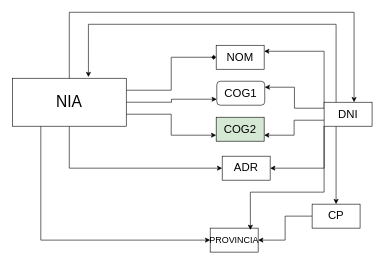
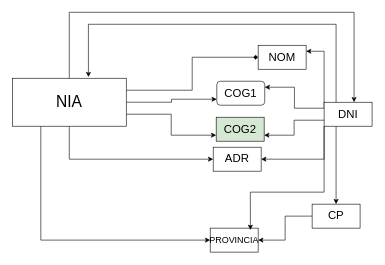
node "NOM": moved (240, 57) -> (282, 57)
node "ADR": moved (246, 168) -> (237, 159)
